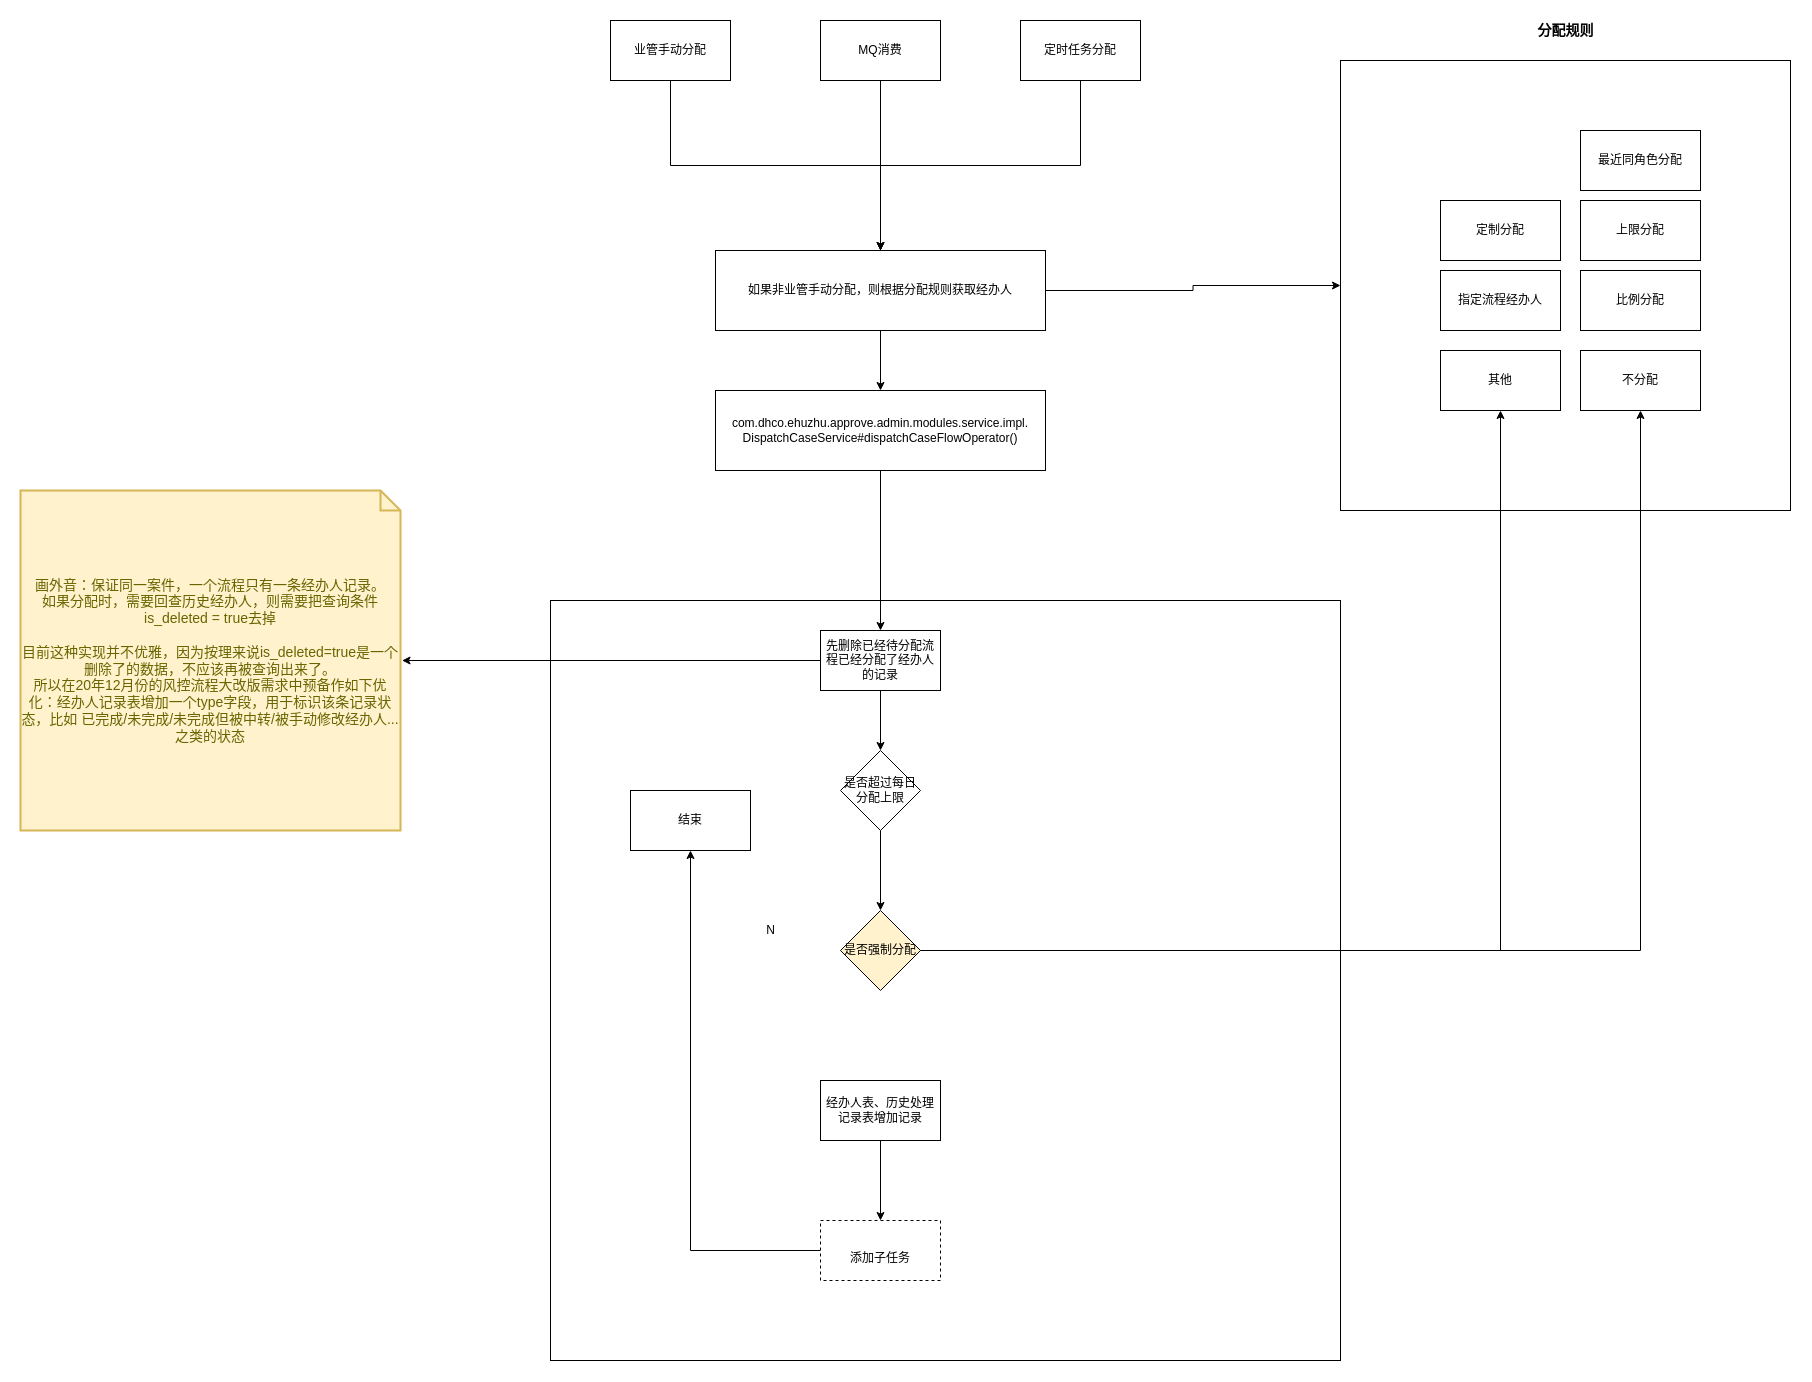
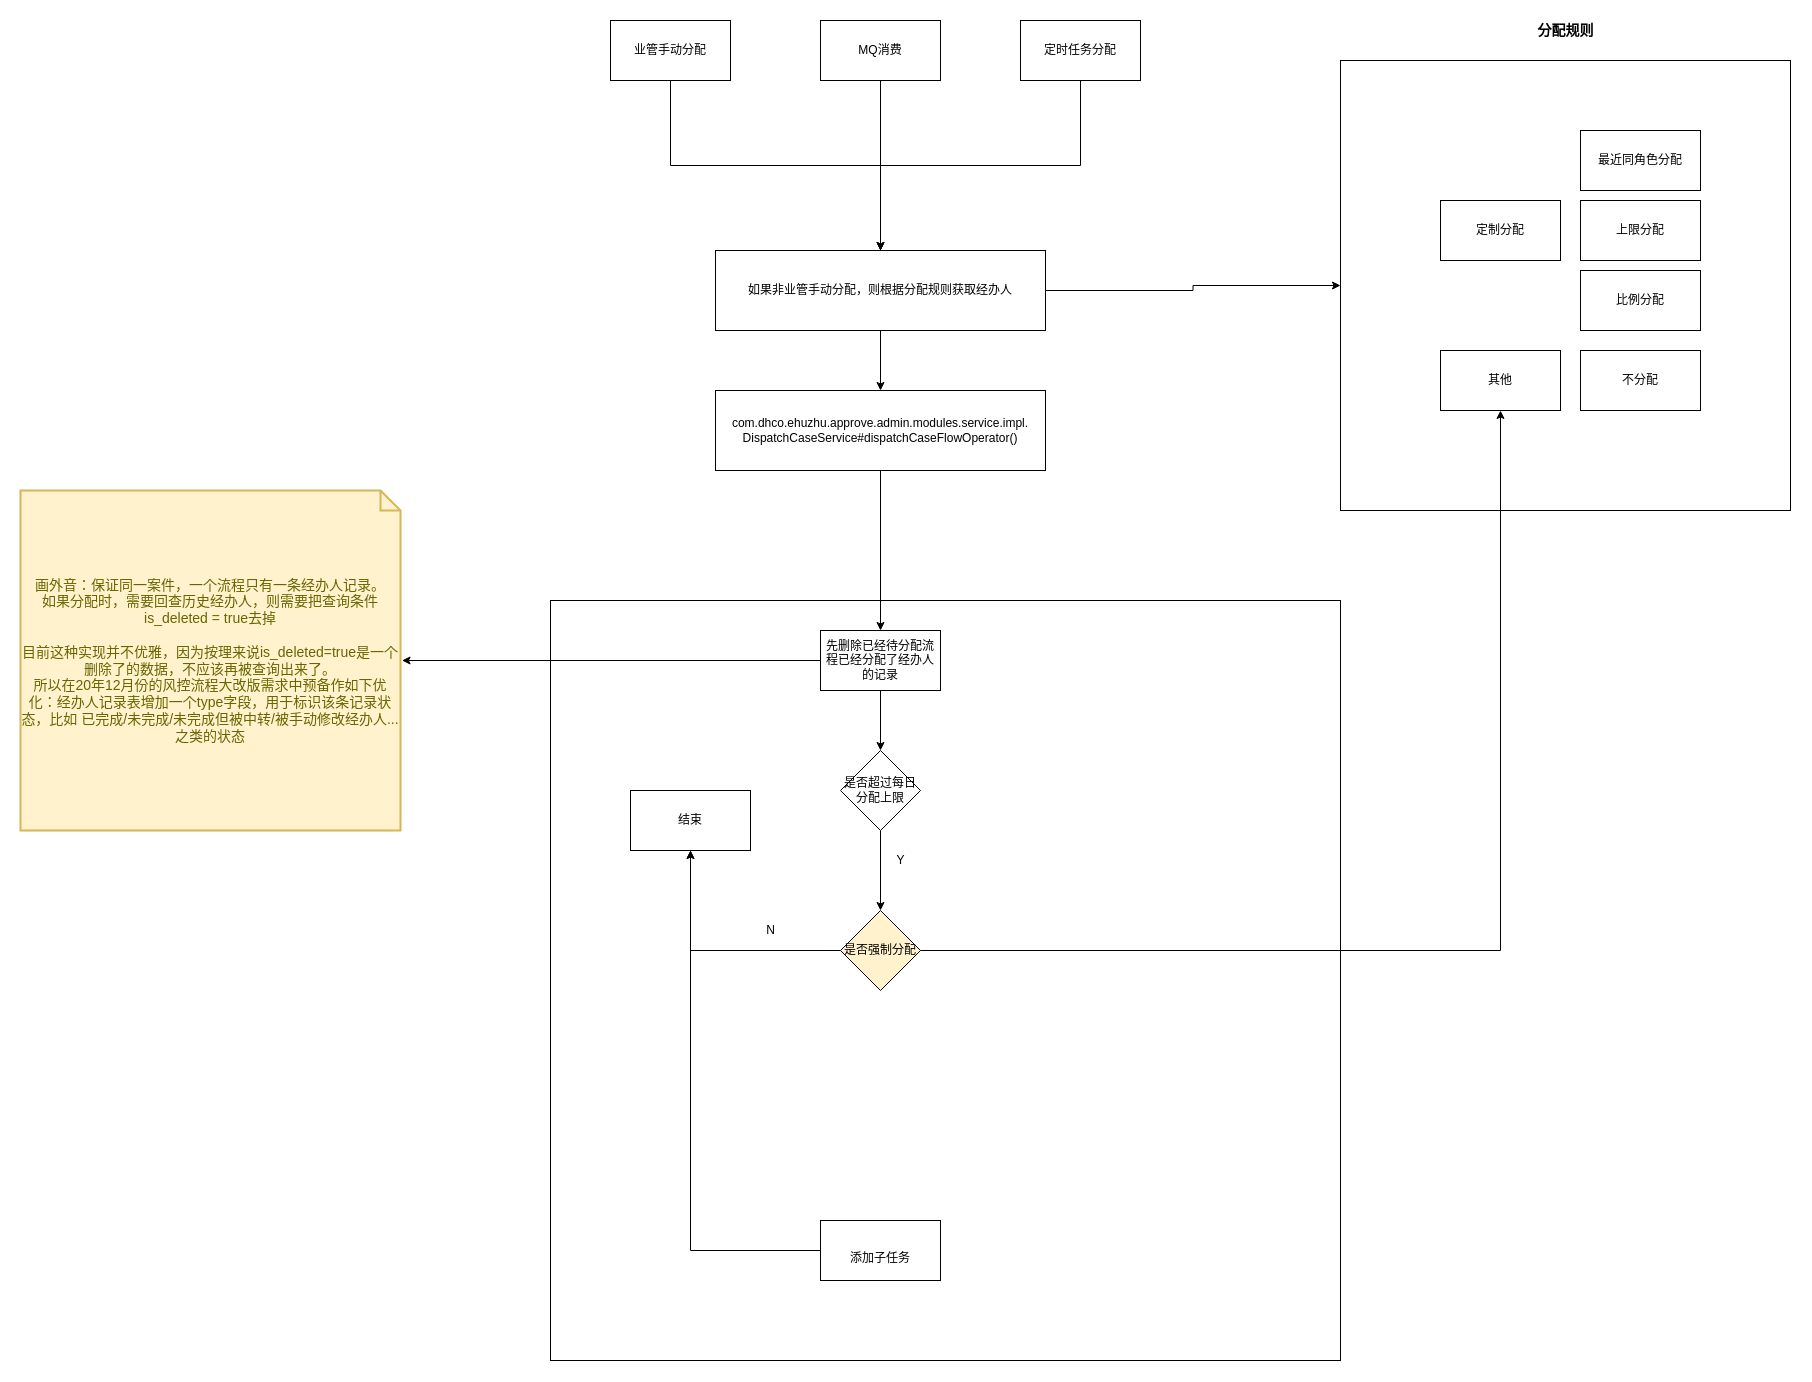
node "指定流程经办人": removed
edge "是否强制分配" -> "不分配": now "是否强制分配" -> "结束"
node "Y": added
node "经办人表、历史处理记录表增加记录": removed
edge "经办人表、历史处理记录表增加记录" -> "添加子任务": removed
node "添加子任务": style dashed -> solid
